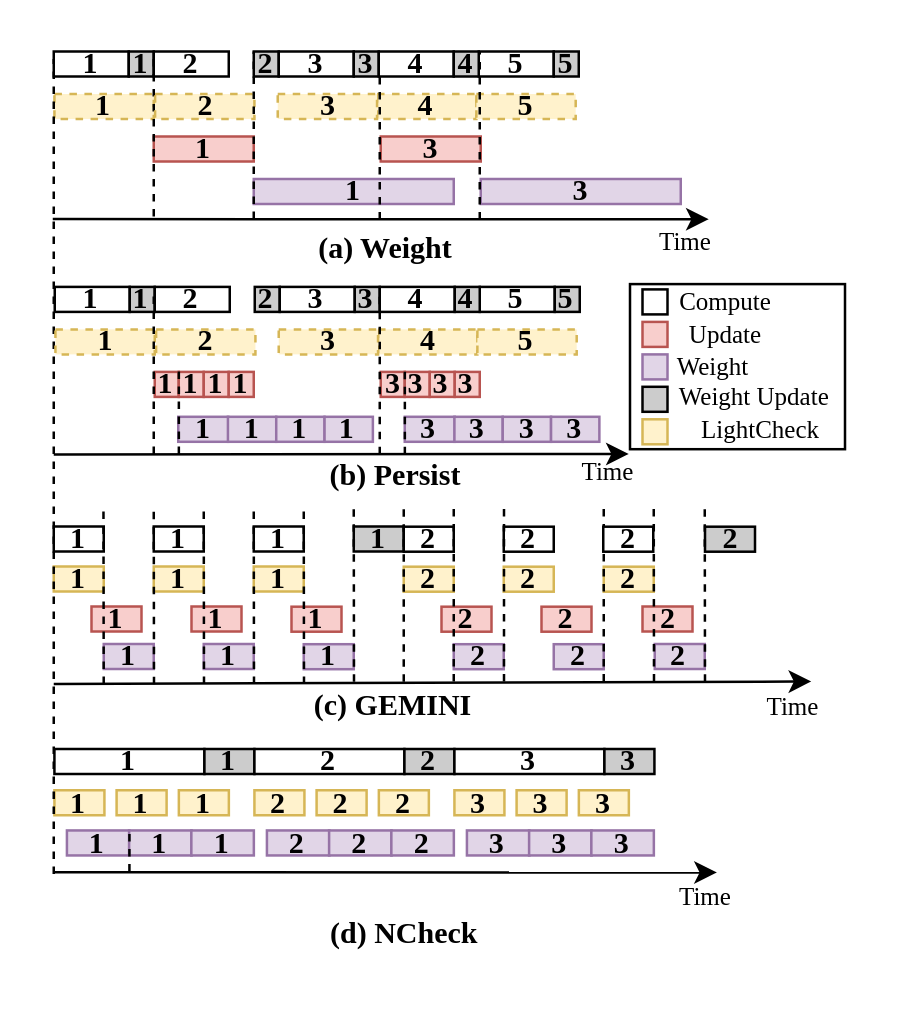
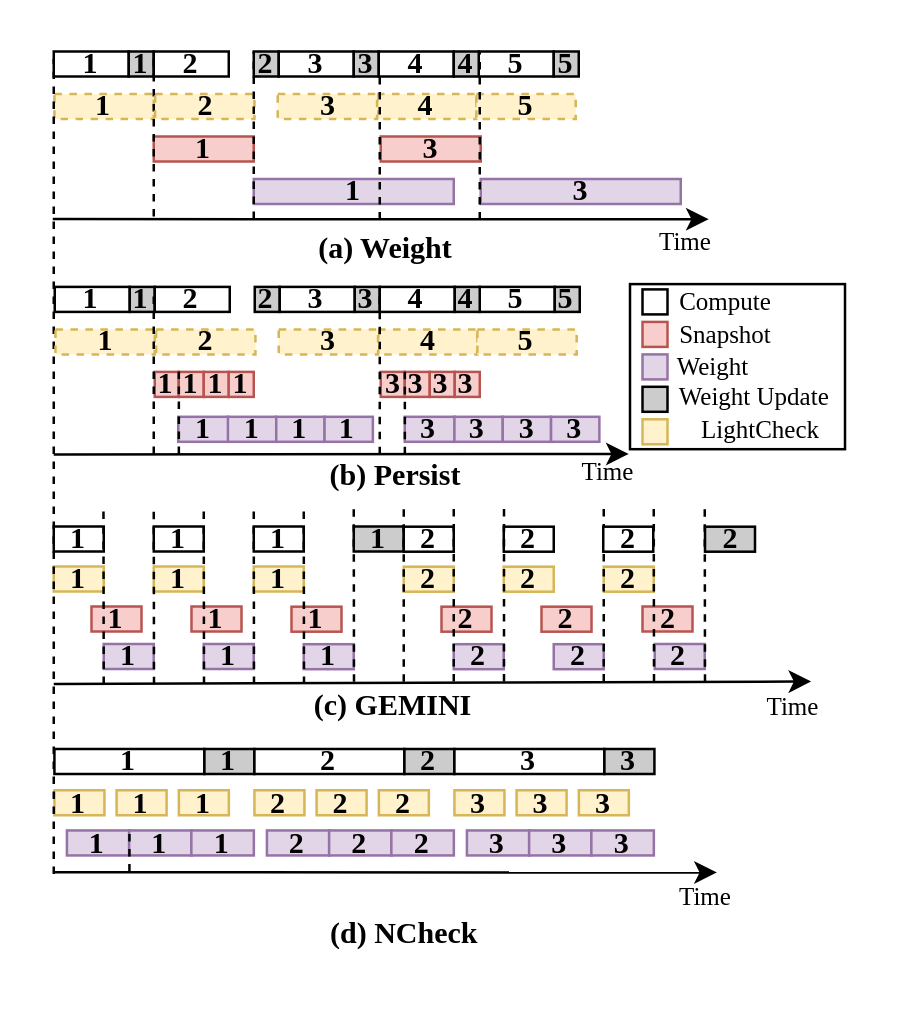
node "Update": label "Update" -> "Snapshot"
